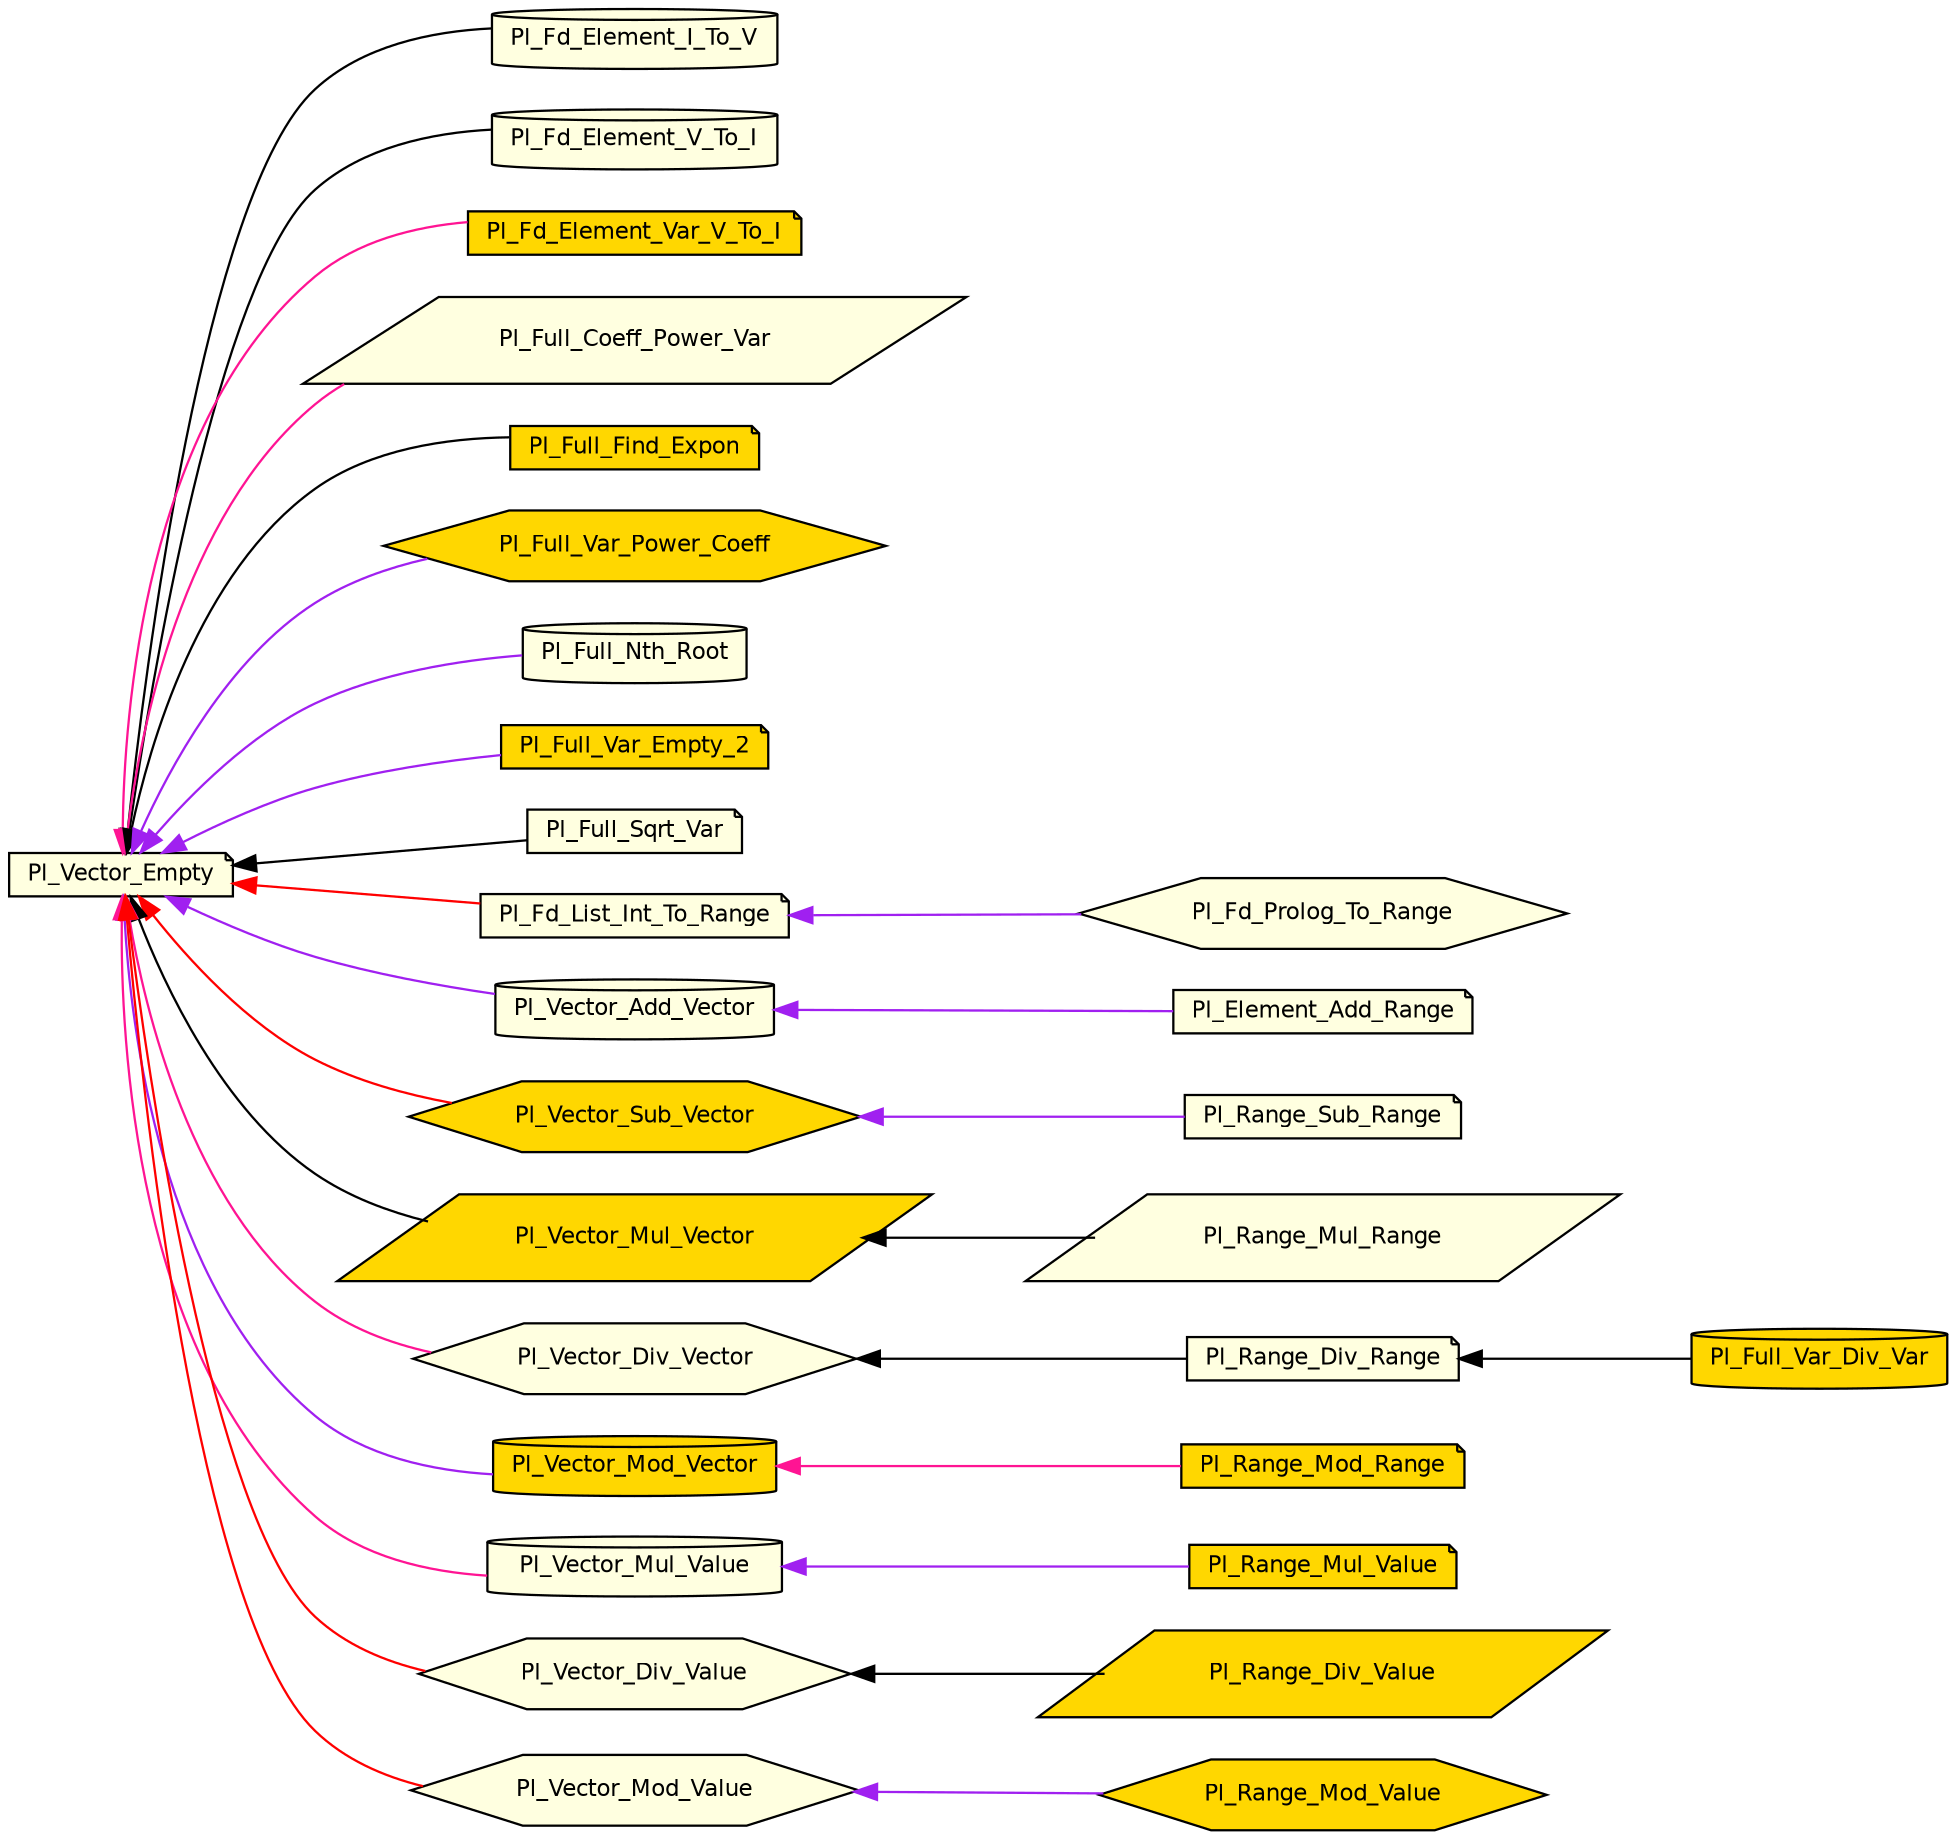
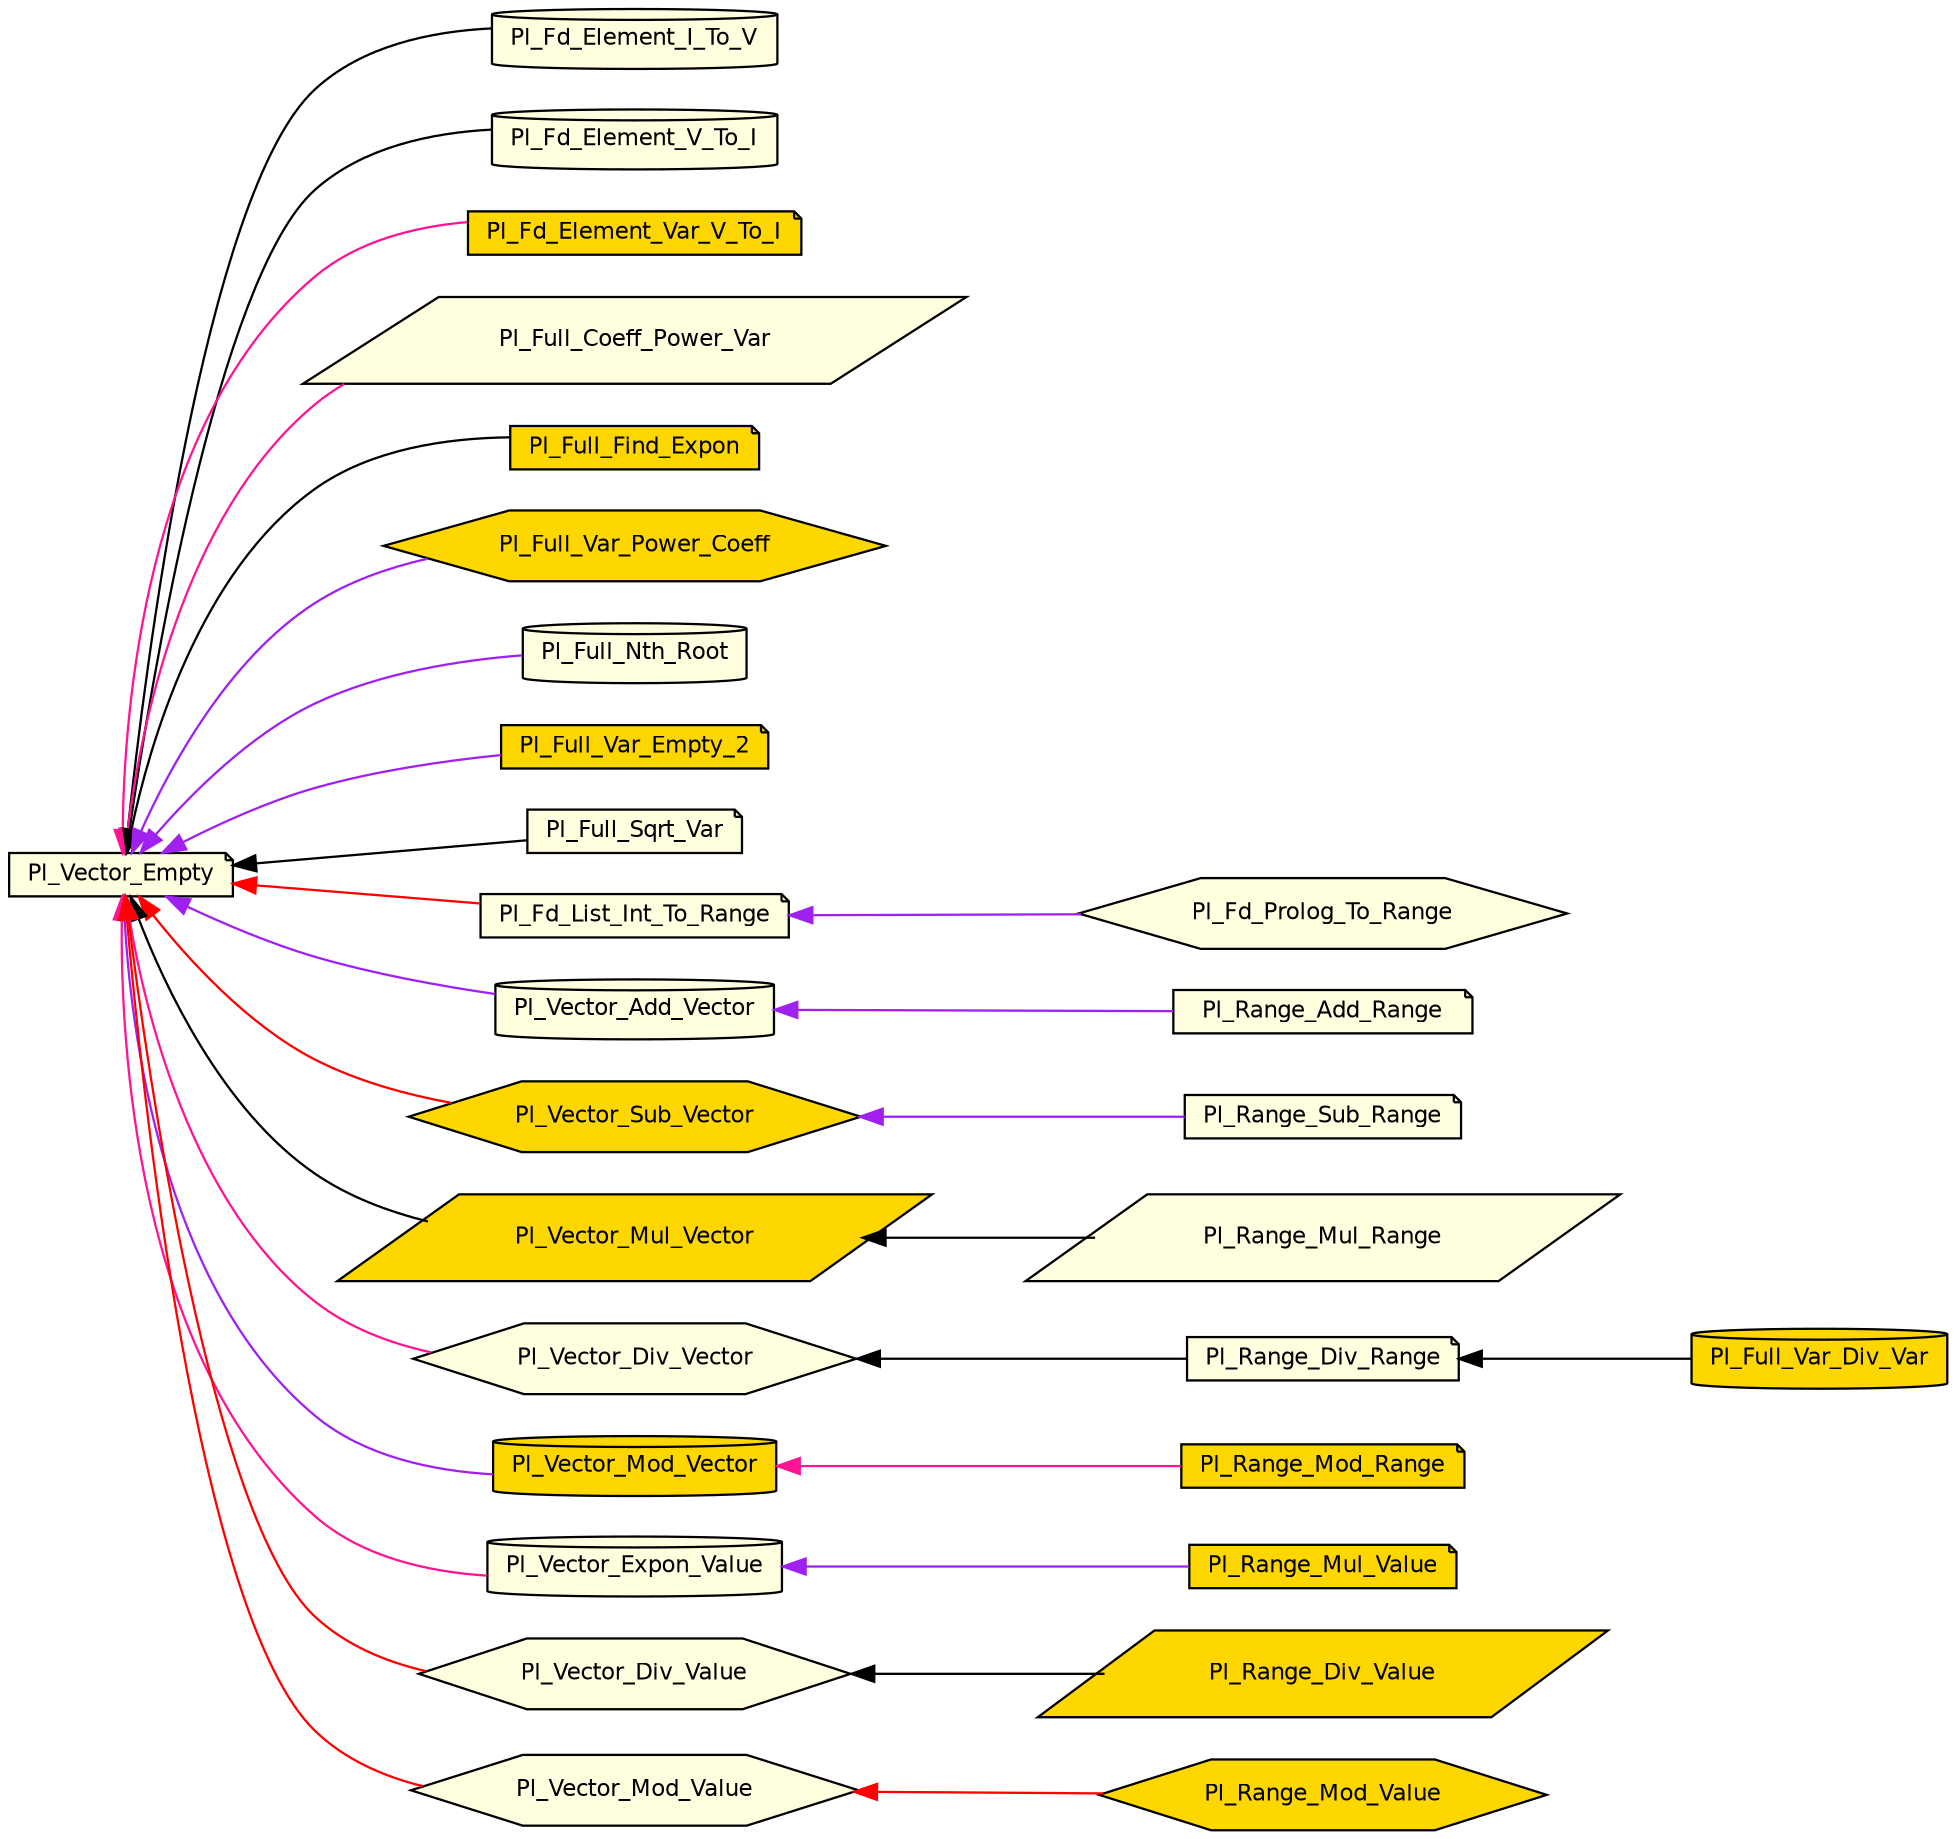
node "Pl_Element_Add_Range": label "Pl_Element_Add_Range" -> "Pl_Range_Add_Range"
node "Pl_Vector_Mul_Value": label "Pl_Vector_Mul_Value" -> "Pl_Vector_Expon_Value"
edge "Pl_Range_Mod_Value" -> "Pl_Vector_Mod_Value": color purple -> red
